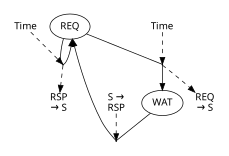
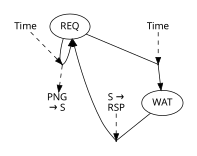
node "RSP → S": label "RSP → S" -> "PNG → S"
node "REQ → S": removed
